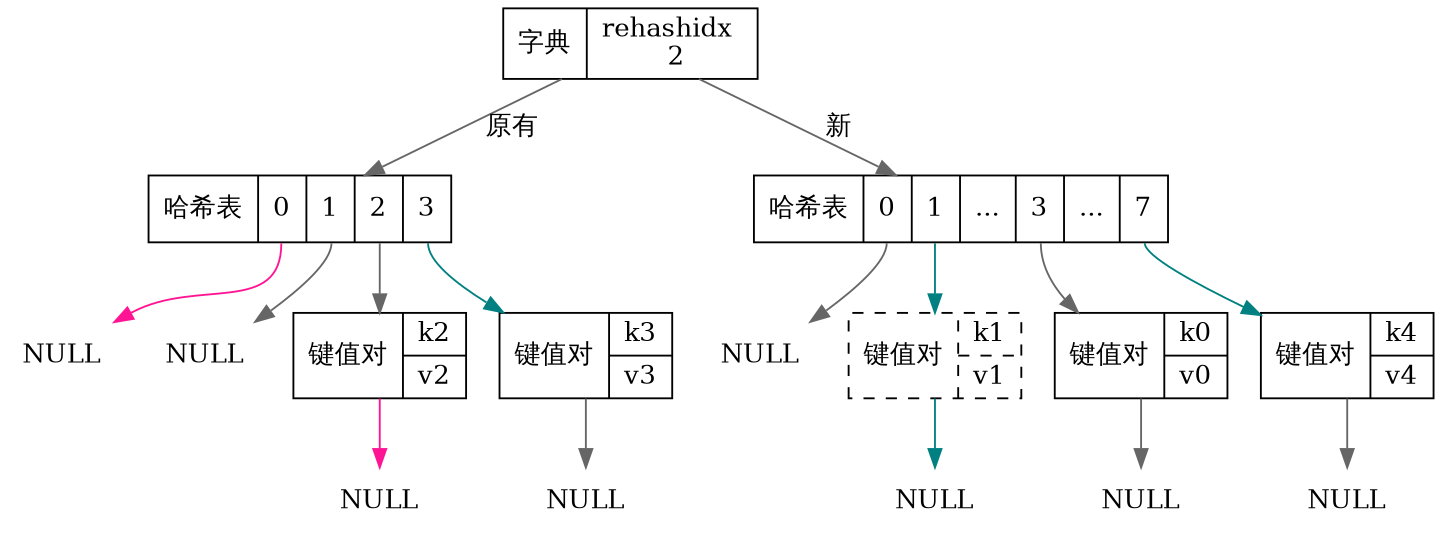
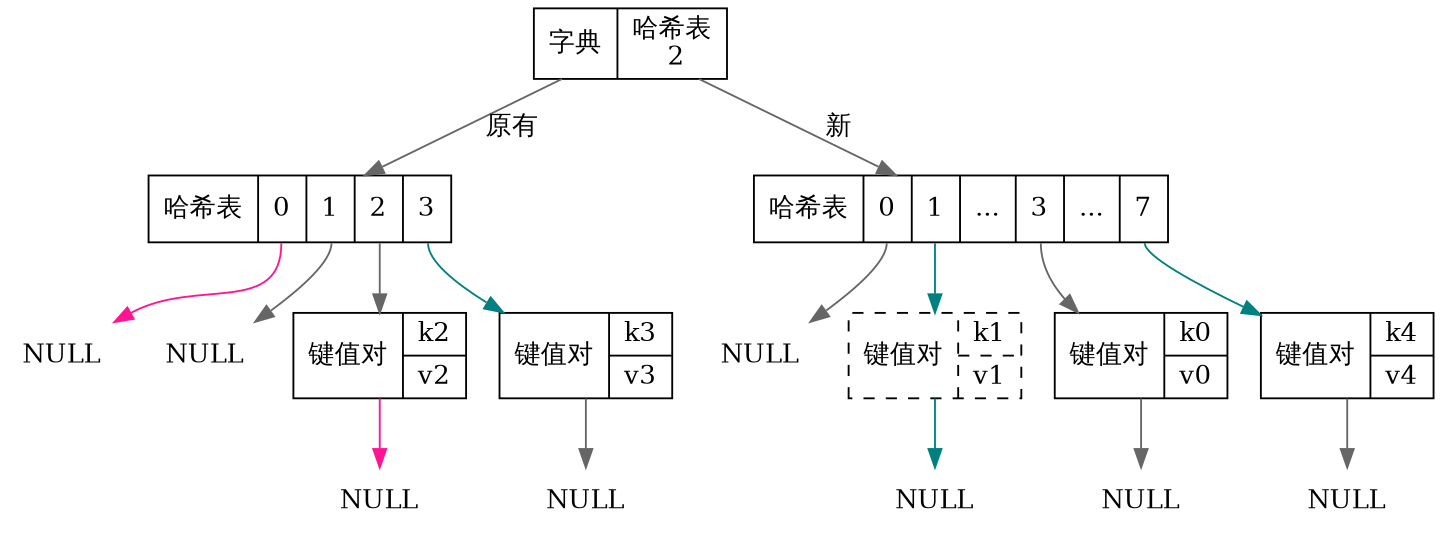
node "字典": text "rehashidx" -> "哈希表"
